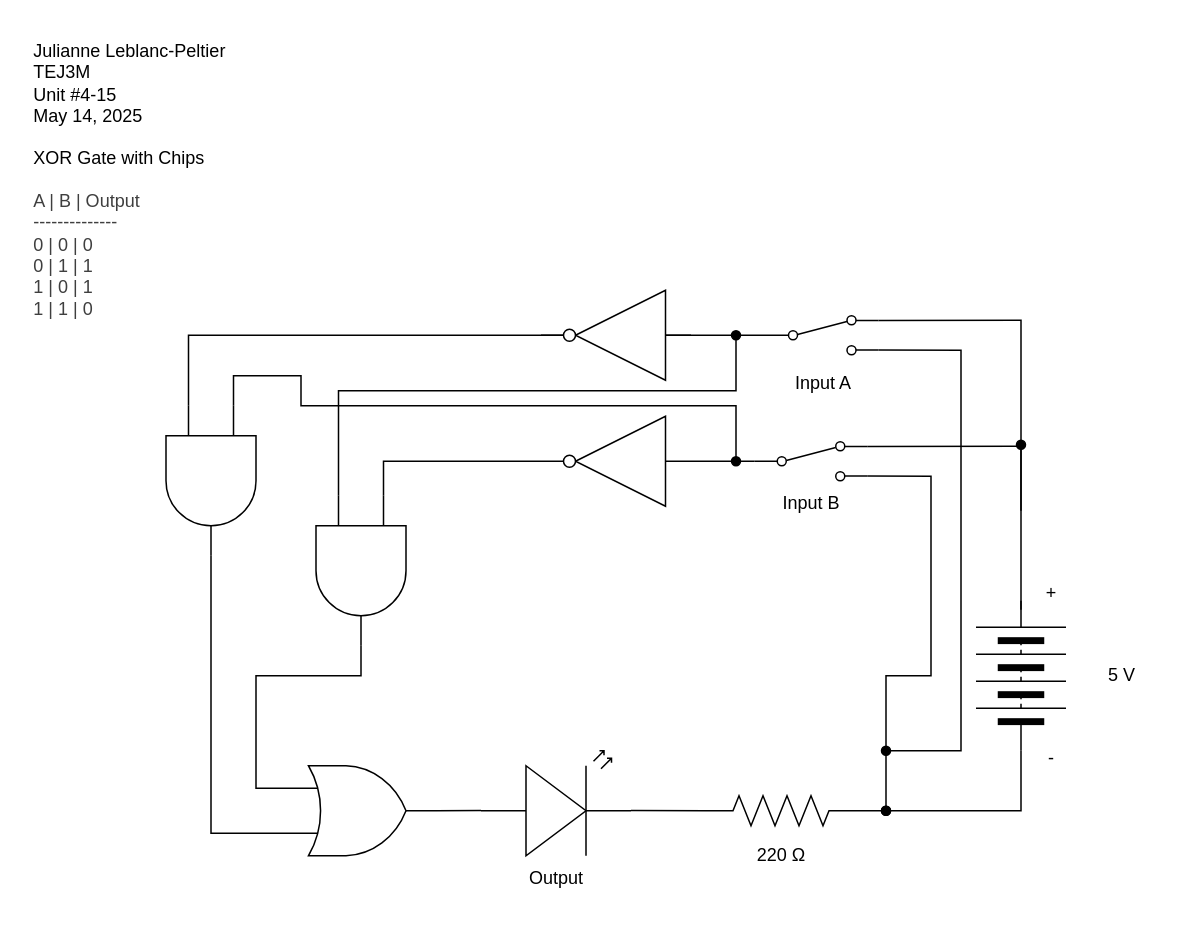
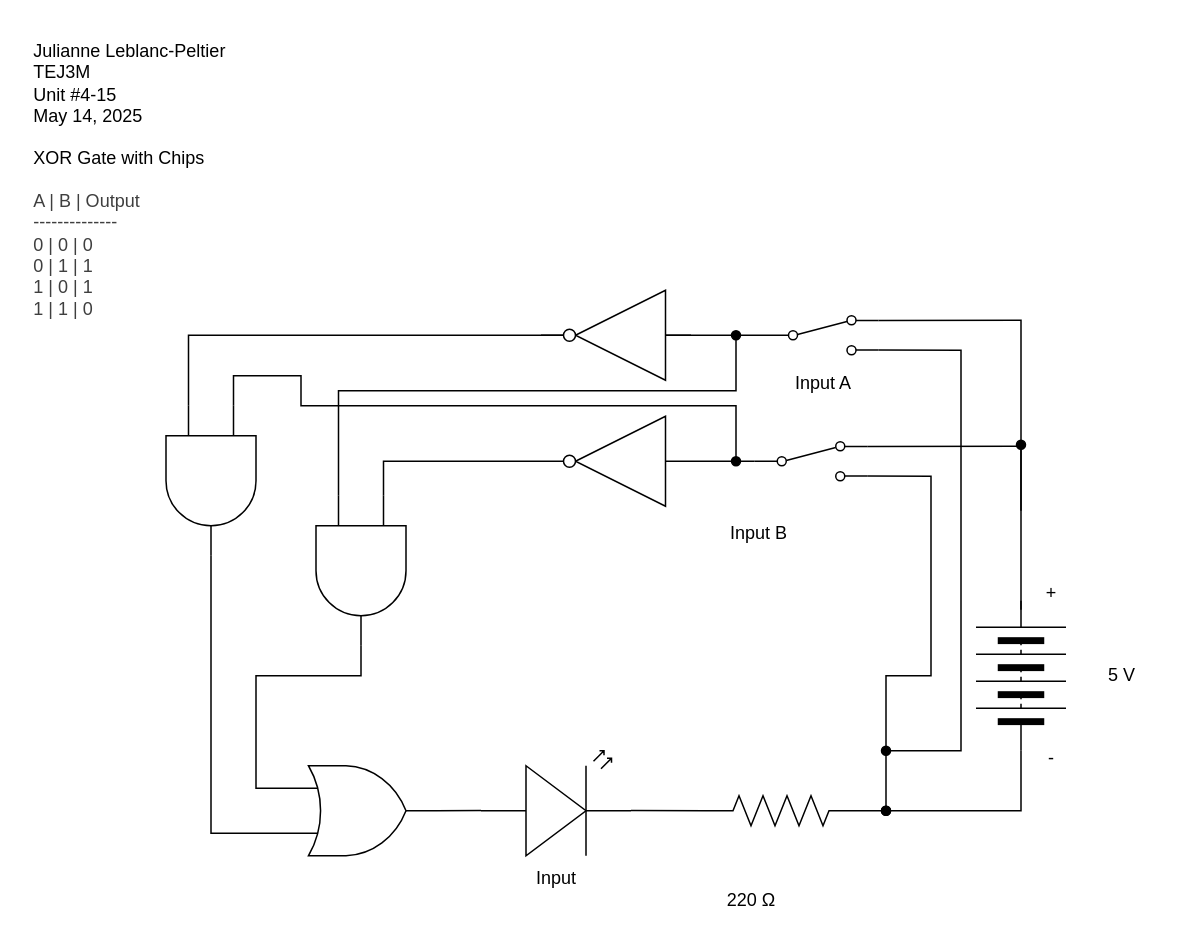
node "Input B": moved (811, 503) -> (758, 533)
node "220 Ω": moved (781, 856) -> (751, 901)
node "Output": label "Output" -> "Input"
